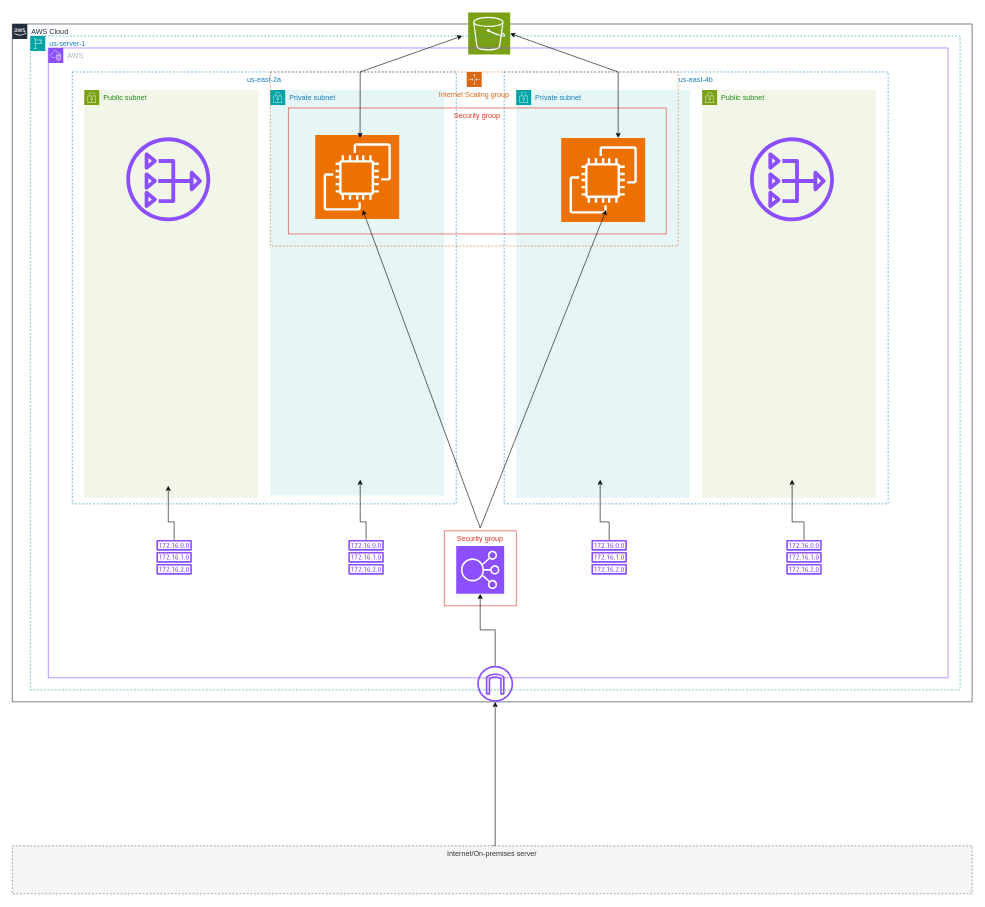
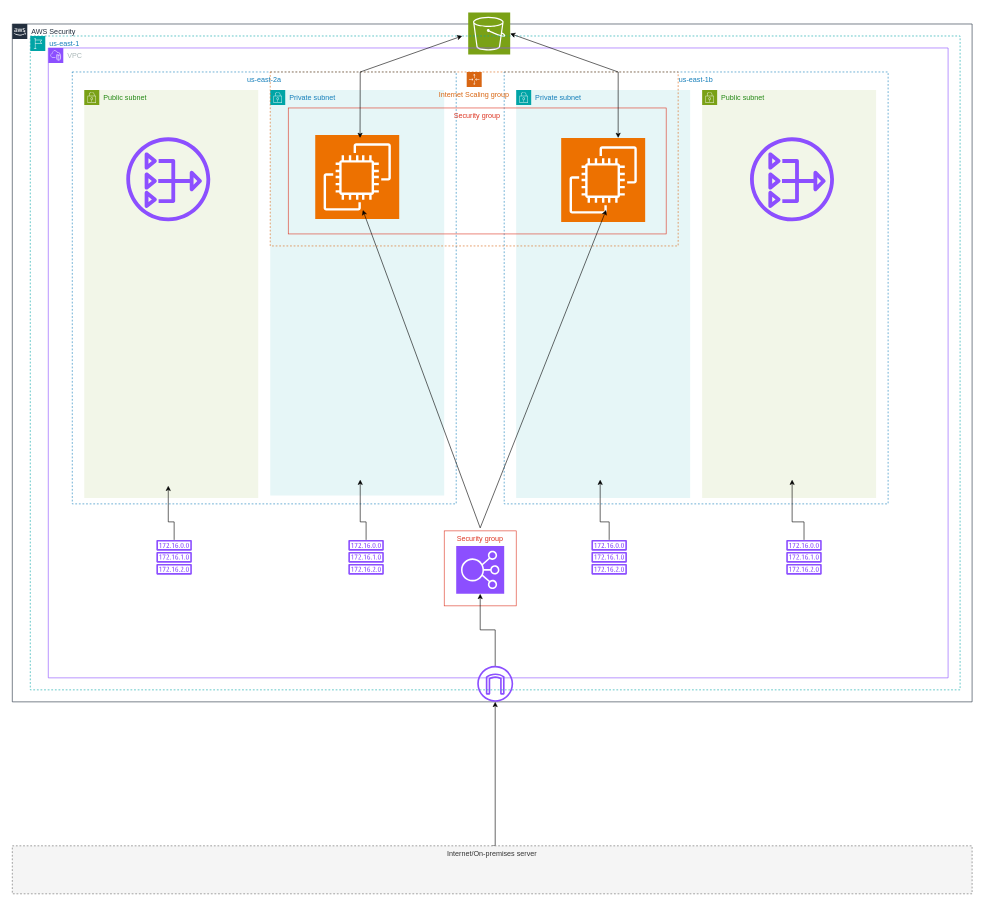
node "AWS Cloud": label "AWS Cloud" -> "AWS Security"
node "us-server-1": label "us-server-1" -> "us-east-1"
node "AWS": label "AWS" -> "VPC"
node "us-east-4b": label "us-east-4b" -> "us-east-1b"
